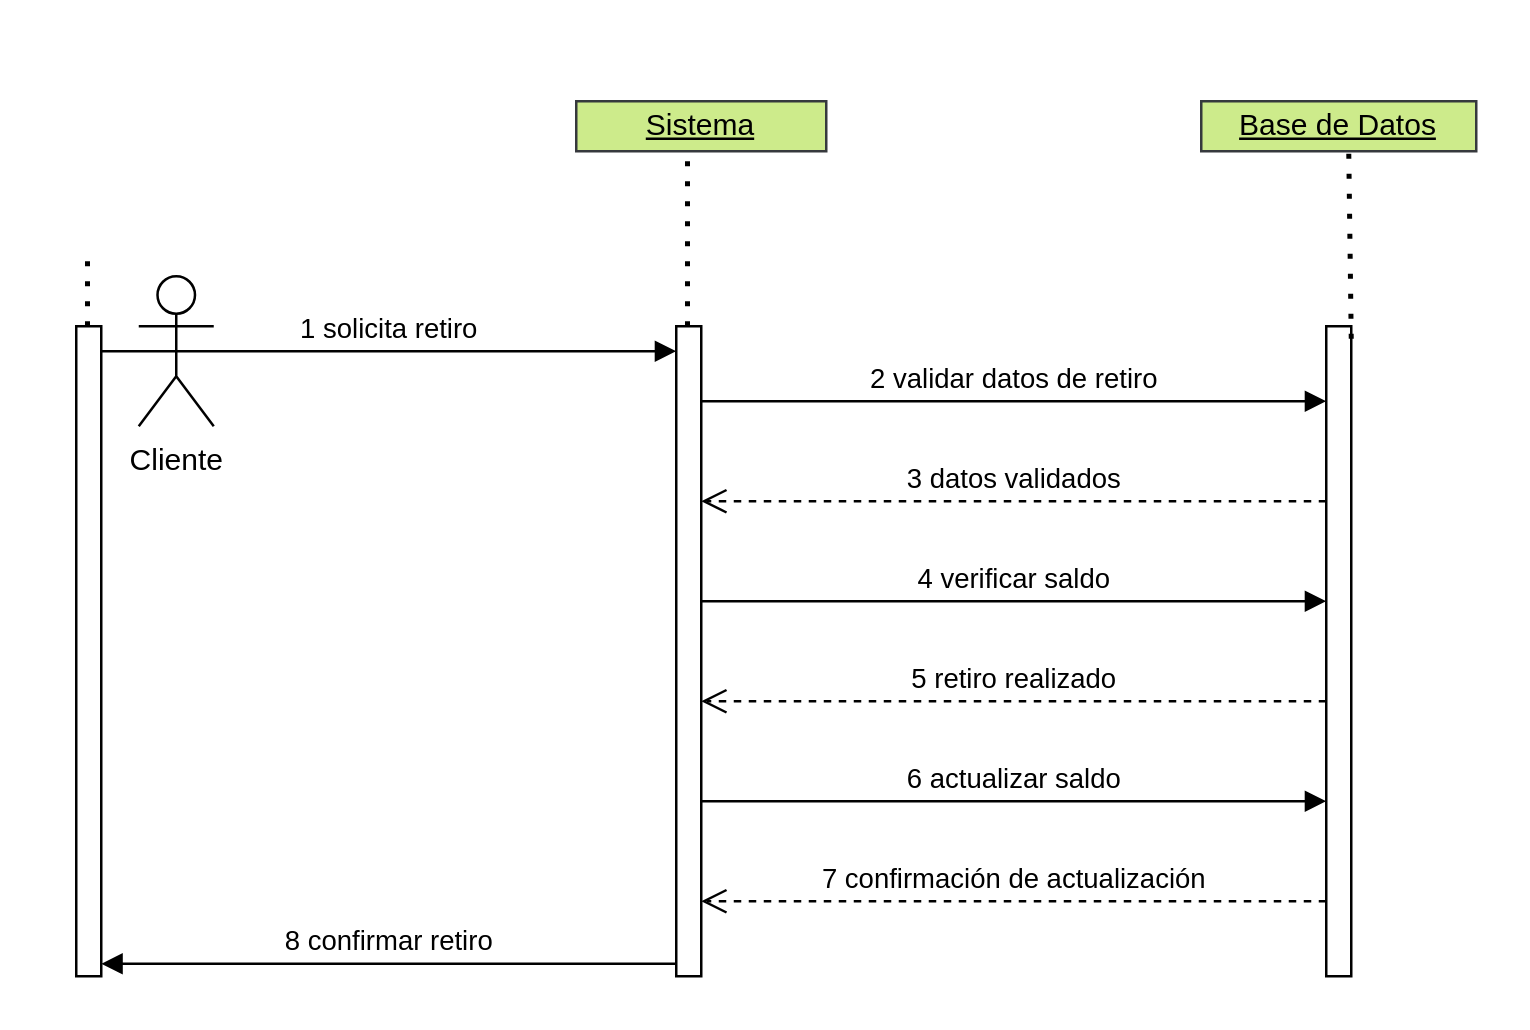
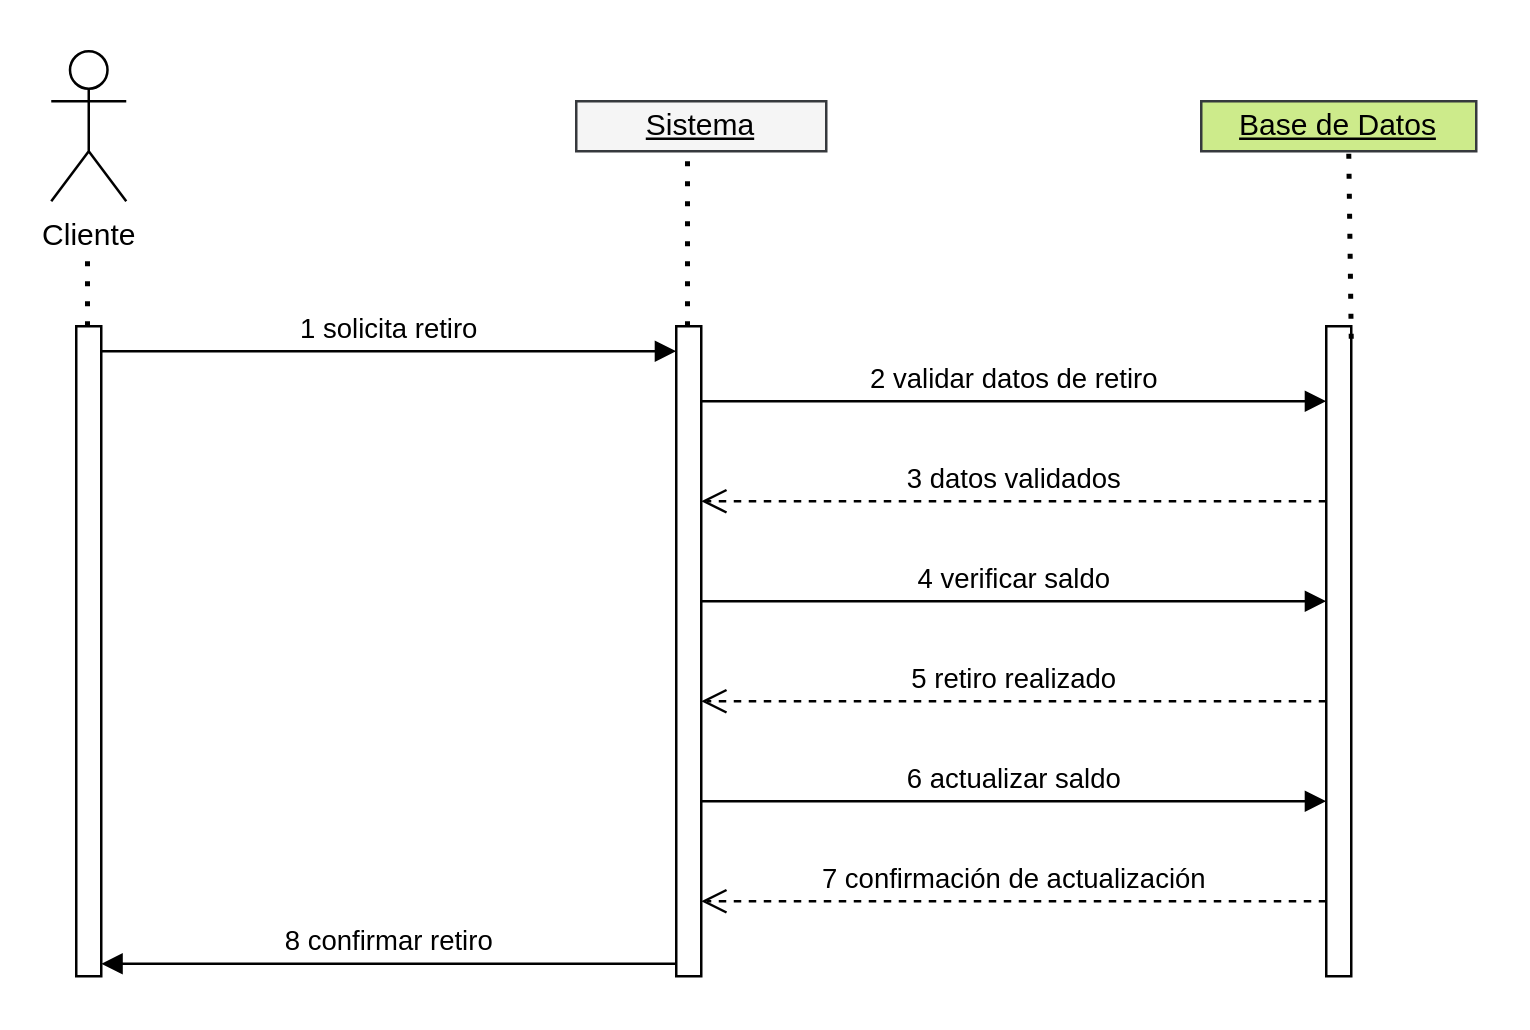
node "Sistema": fillcolor #cdeb8b -> #f5f5f5
node "Cliente": moved (176, 351) -> (89, 126)
